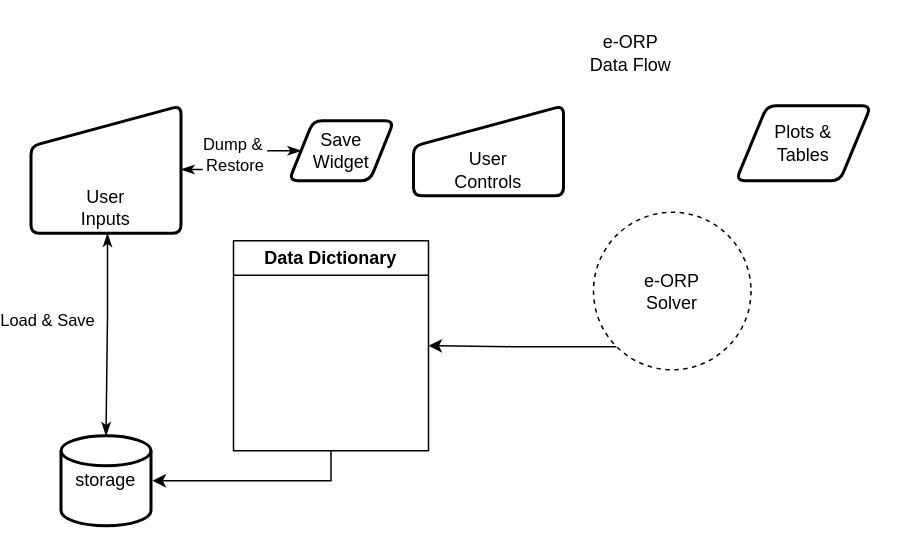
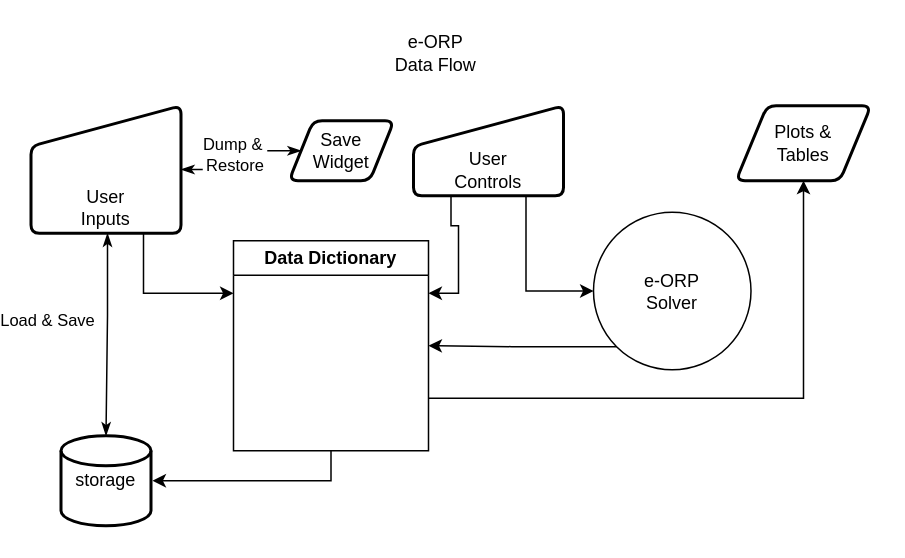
node "e-ORP Data Flow": moved (631, 53) -> (436, 53)
edge "User Controls" -> "Data Dictionary": added
edge "User Controls" -> "e-ORP Solver": added
node "e-ORP Solver": style dashed -> solid
edge "User Inputs" -> "Data Dictionary": added
edge "Data Dictionary" -> "Plots & Tables": added
